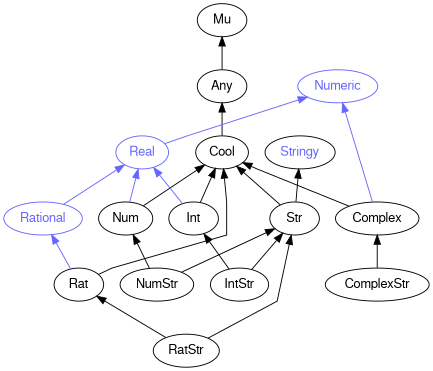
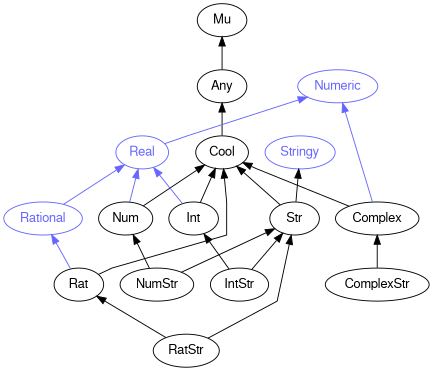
node "Stringy": color #000000 -> #6666ff
